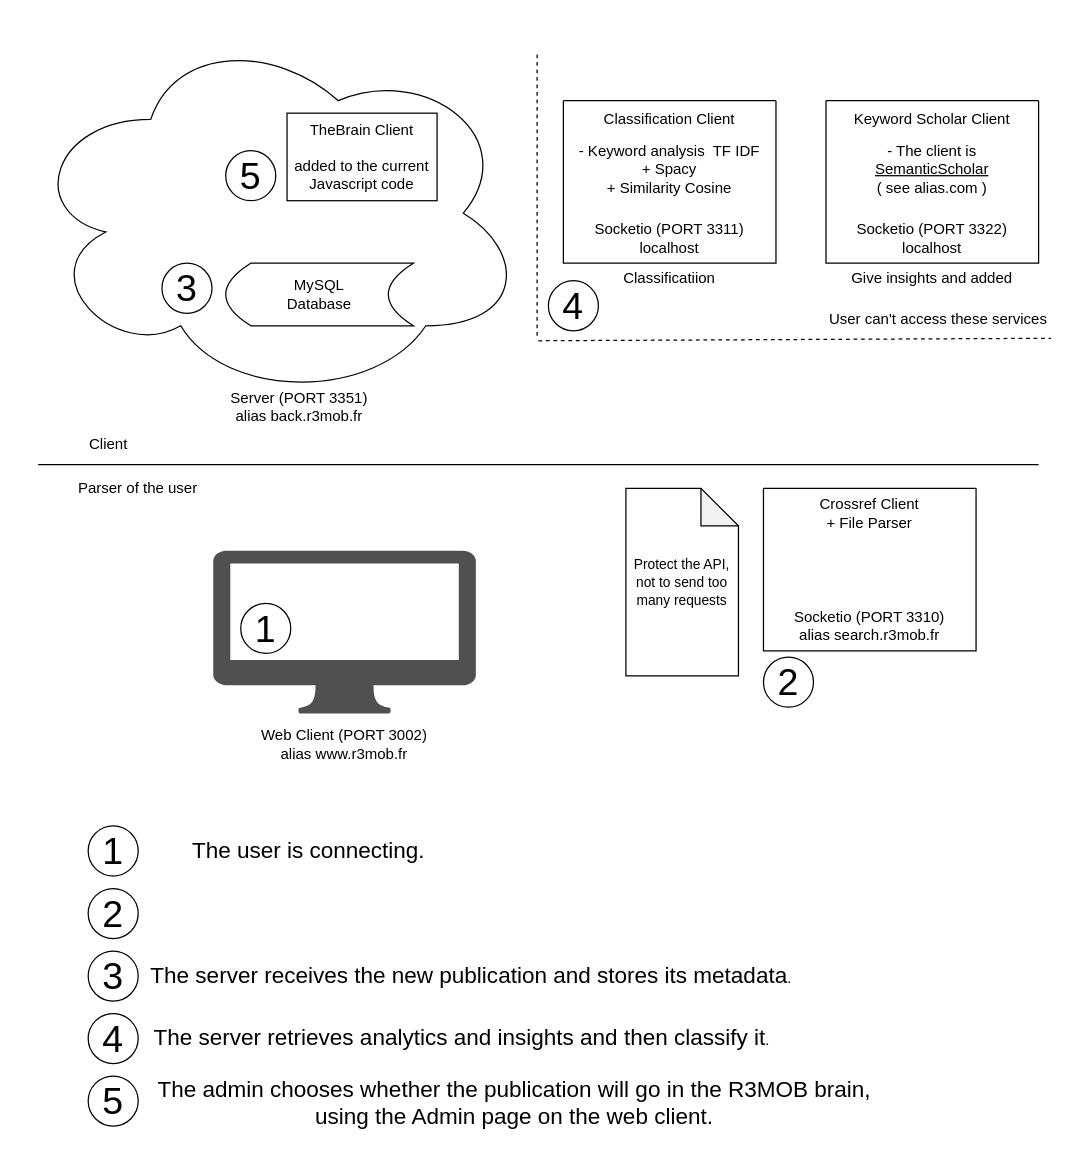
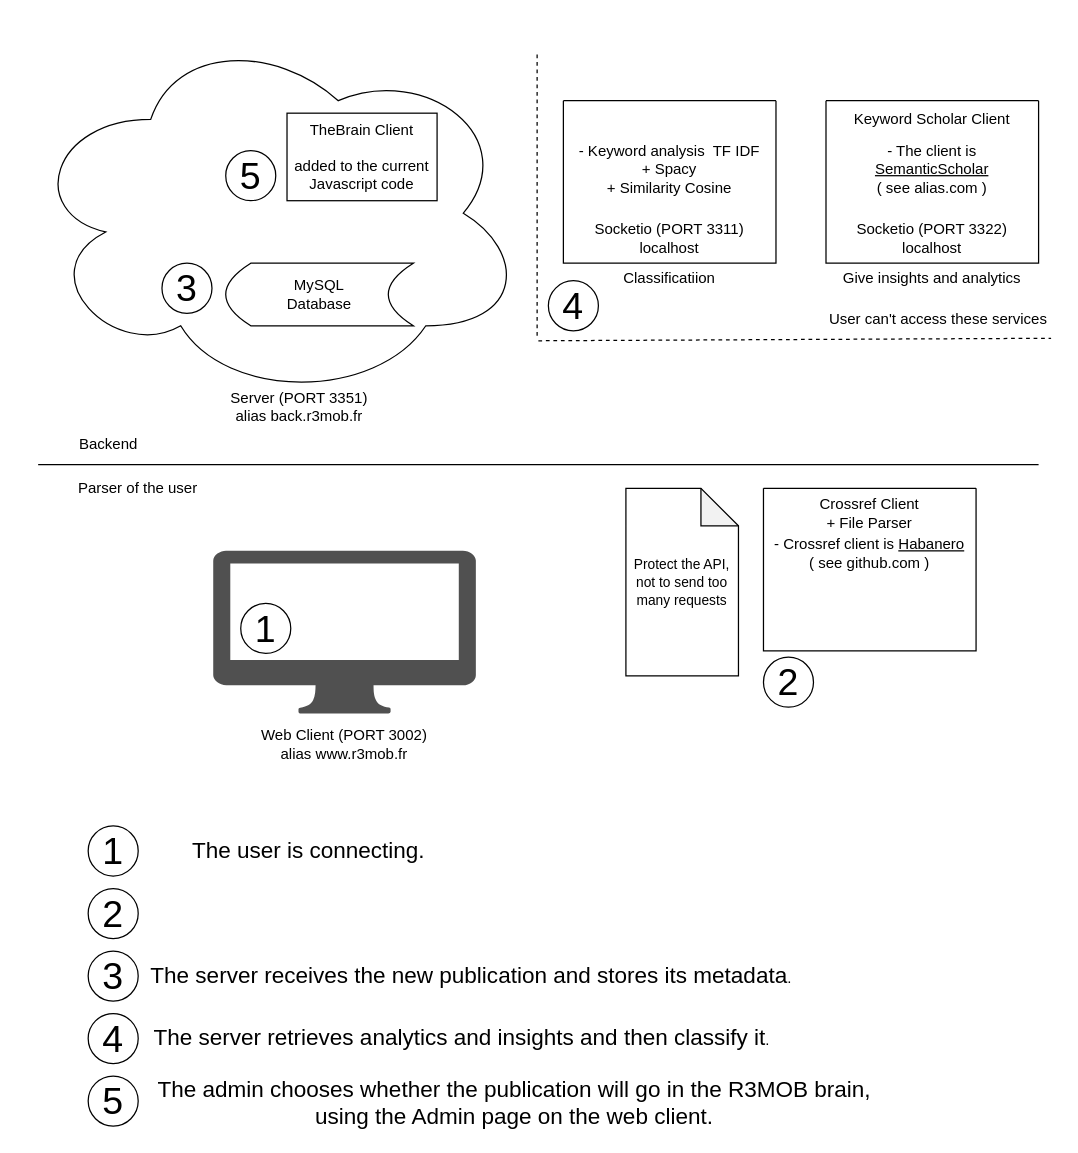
node "Classification Client": removed
node "Give insights and added": label "Give insights and added" -> "Give insights and analytics"
node "Client": label "Client" -> "Backend"
node "- Crossref client is Habanero ( see github.com )": added
node "Socketio (PORT 3310) alias search.r3mob.fr": removed
